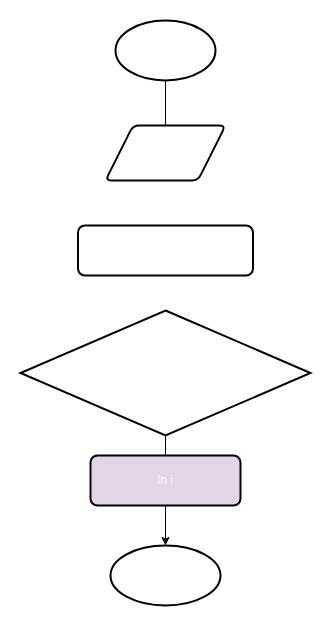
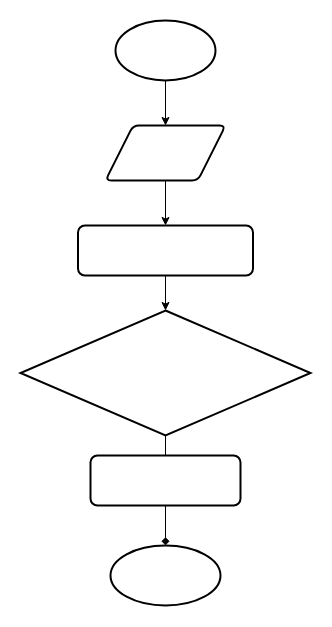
edge "Start" -- "Nhập a, b": arrowhead none -> classic
edge "Nhập a, b" -> "for( int i = min(a,b); i<7; i--)": added
edge "for( int i = min(a,b); i<7; i--)" -> "if(A % i == 0 && B % i ==0)": added
node "In i": fillcolor #e1d5e7 -> #ffffff
edge "if(A % i == 0 && B % i ==0)" -> "End": arrowhead classic -> diamond
